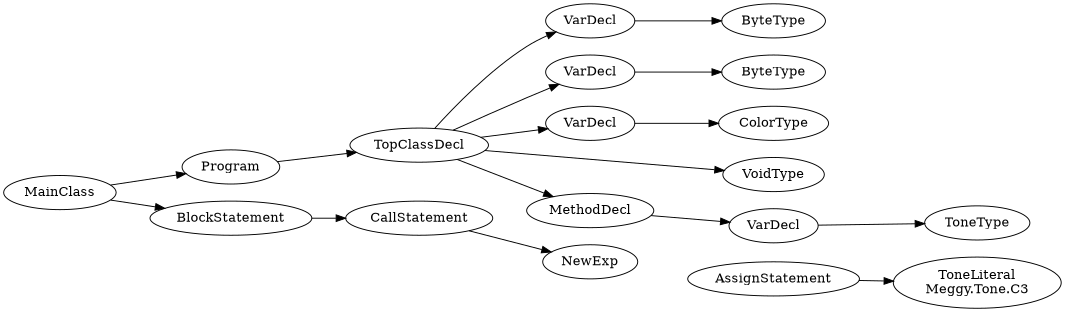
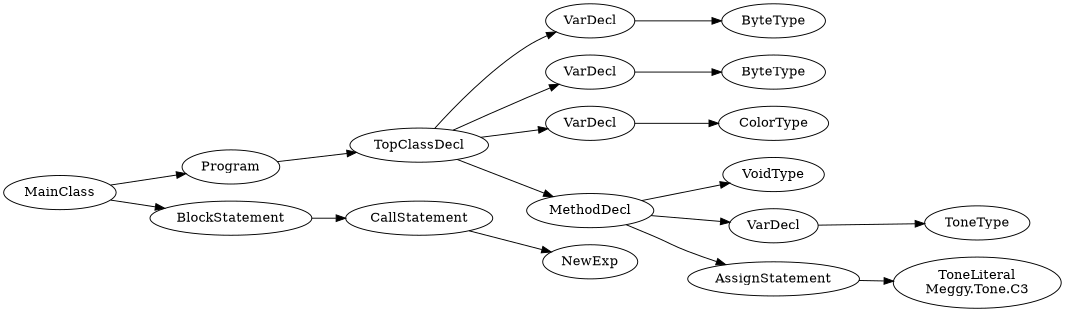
edge "TopClassDecl" -> "VoidType": now "MethodDecl" -> "VoidType"
edge "MethodDecl" -> "AssignStatement": added
